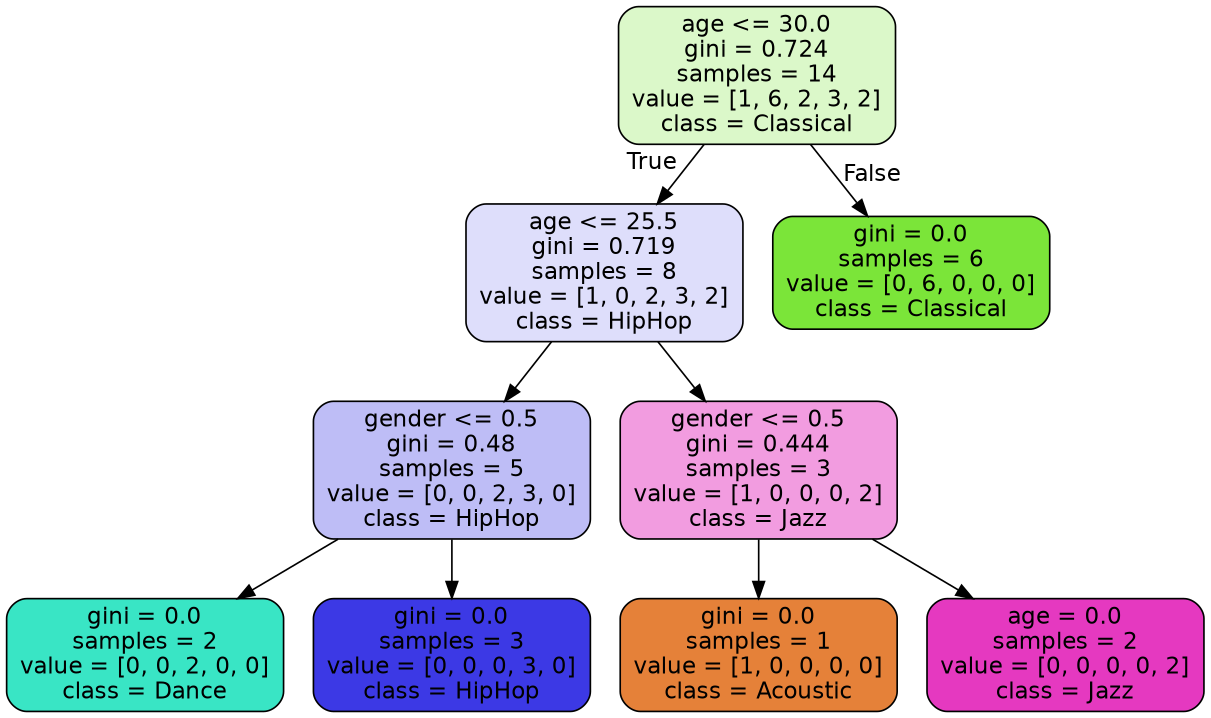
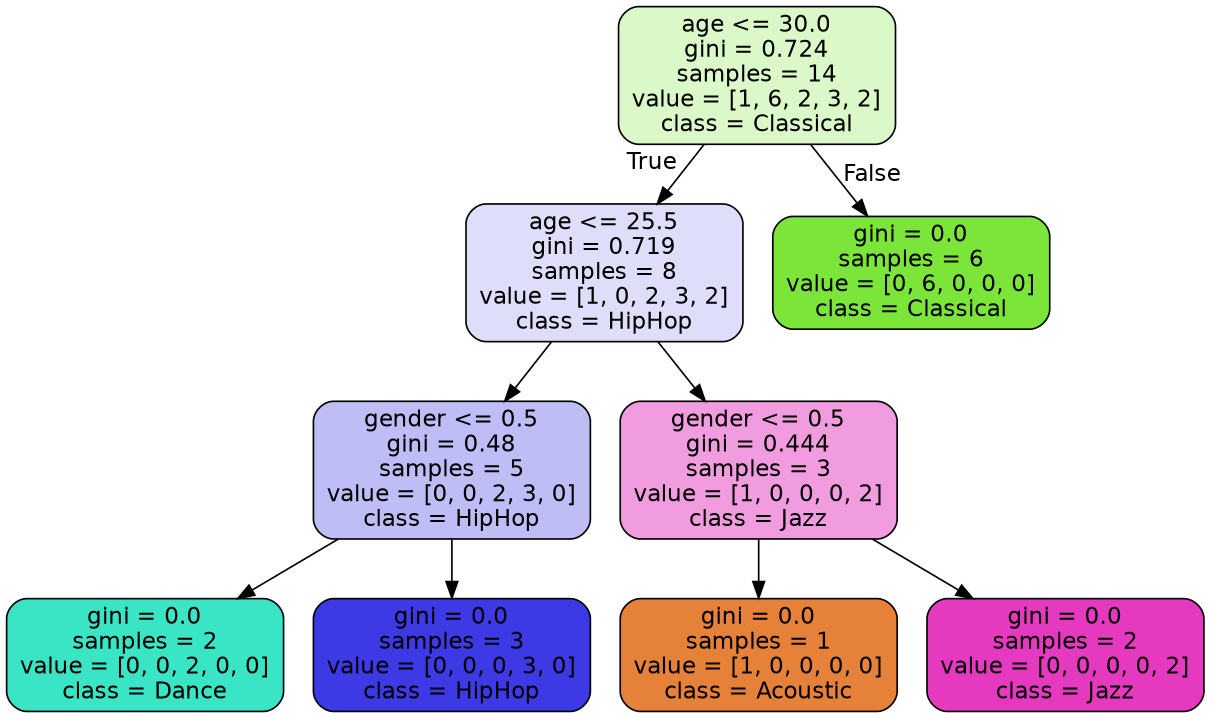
node "age = 0.0 samples = 2 value = [0, 0, 0, 0, 2] class = Jazz": label "age = 0.0 samples = 2 value = [0, 0, 0, 0, 2] class = Jazz" -> "gini = 0.0 samples = 2 value = [0, 0, 0, 0, 2] class = Jazz"
